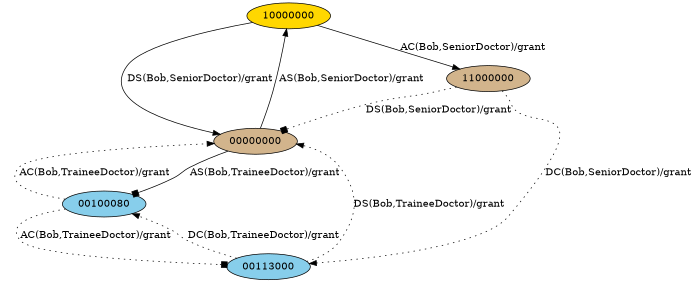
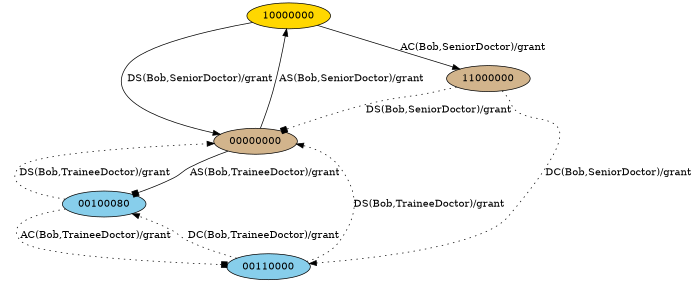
edge "00100080" -> "00000000": label "AC(Bob,TraineeDoctor)/grant" -> "DS(Bob,TraineeDoctor)/grant"
node "00113000": label "00113000" -> "00110000"
